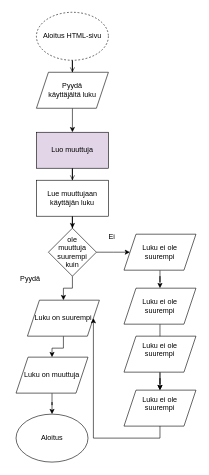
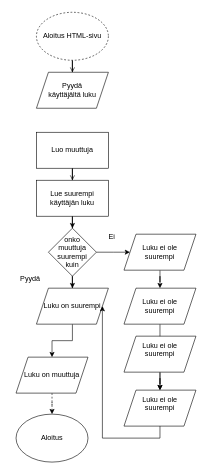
edge "Pyydä käyttäjältä luku" -> "Luo muuttuja": removed
node "Luo muuttuja": fillcolor #e1d5e7 -> #ffffff
node "Lue muuttujaan käyttäjän luku": label "Lue muuttujaan käyttäjän luku" -> "Lue suurempi käyttäjän luku"
node "ole muuttuja suurempi kuin": label "ole muuttuja suurempi kuin" -> "onko muuttuja suurempi kuin"
node "Luku on suurempi": moved (63, 318) -> (72, 306)
edge "Luku on muuttuja" -> "Aloitus": style solid -> dashed
